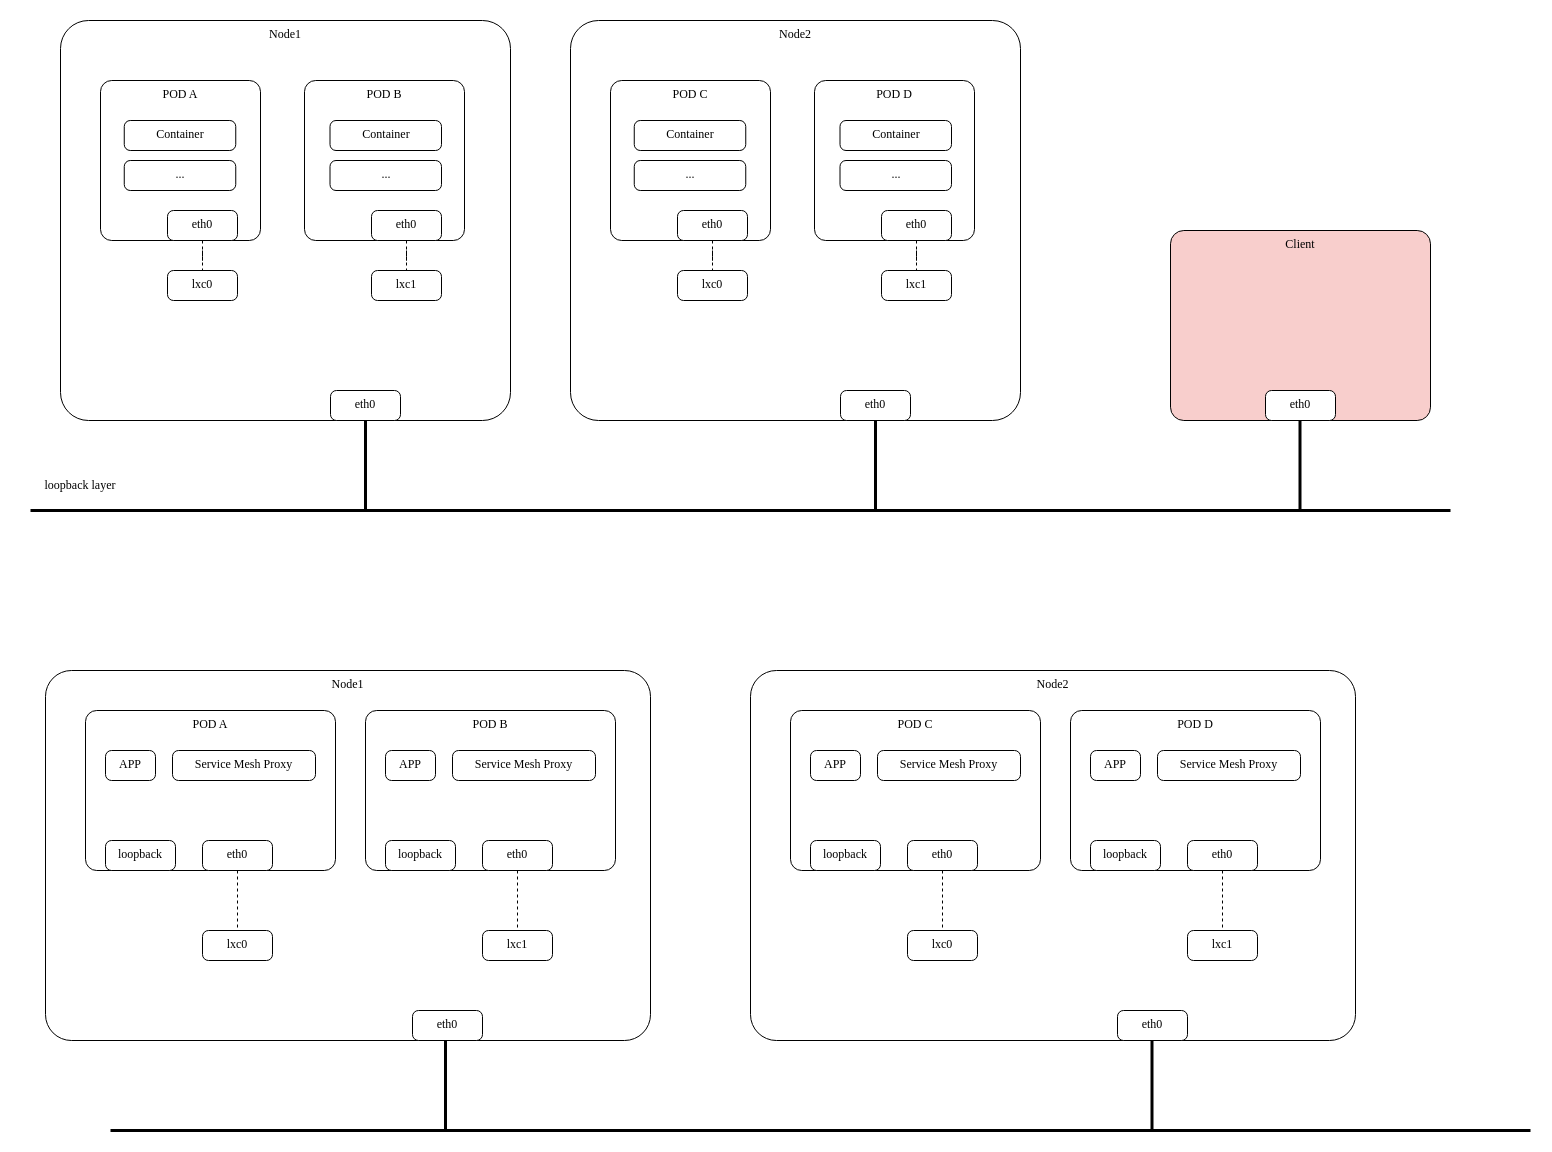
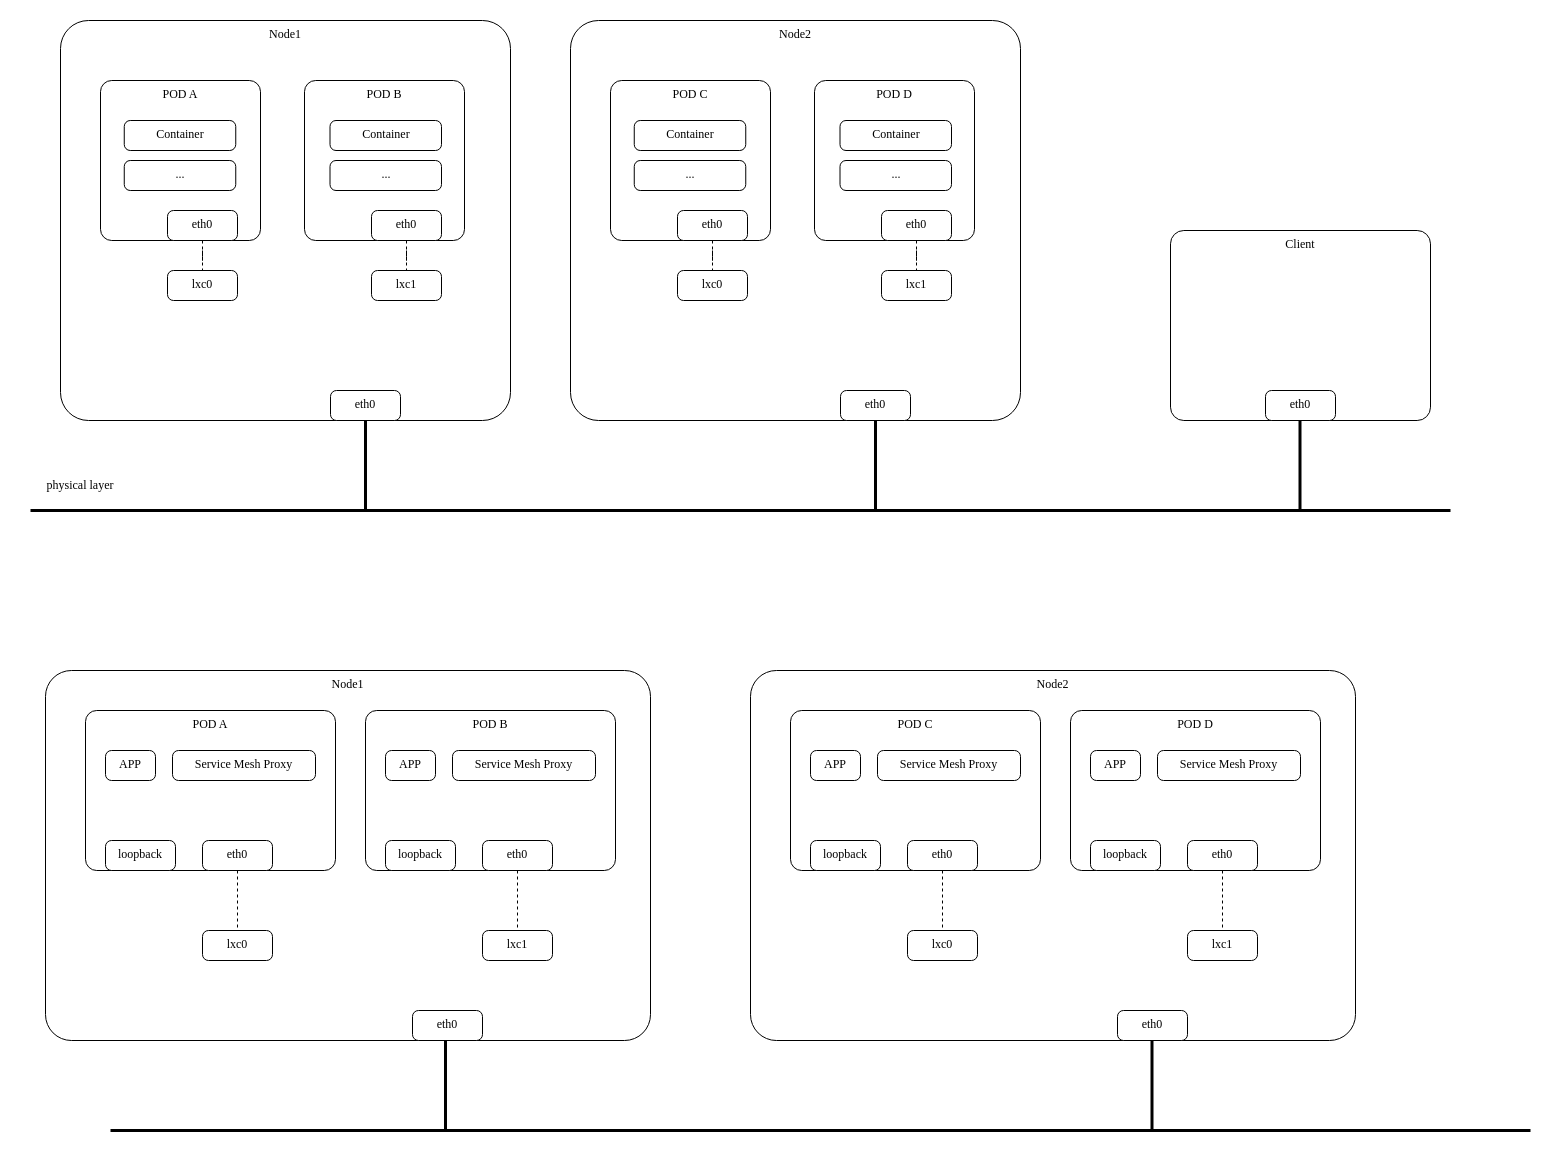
node "Client": fillcolor #f8cecc -> #ffffff
node "loopback layer": label "loopback layer" -> "physical layer"
